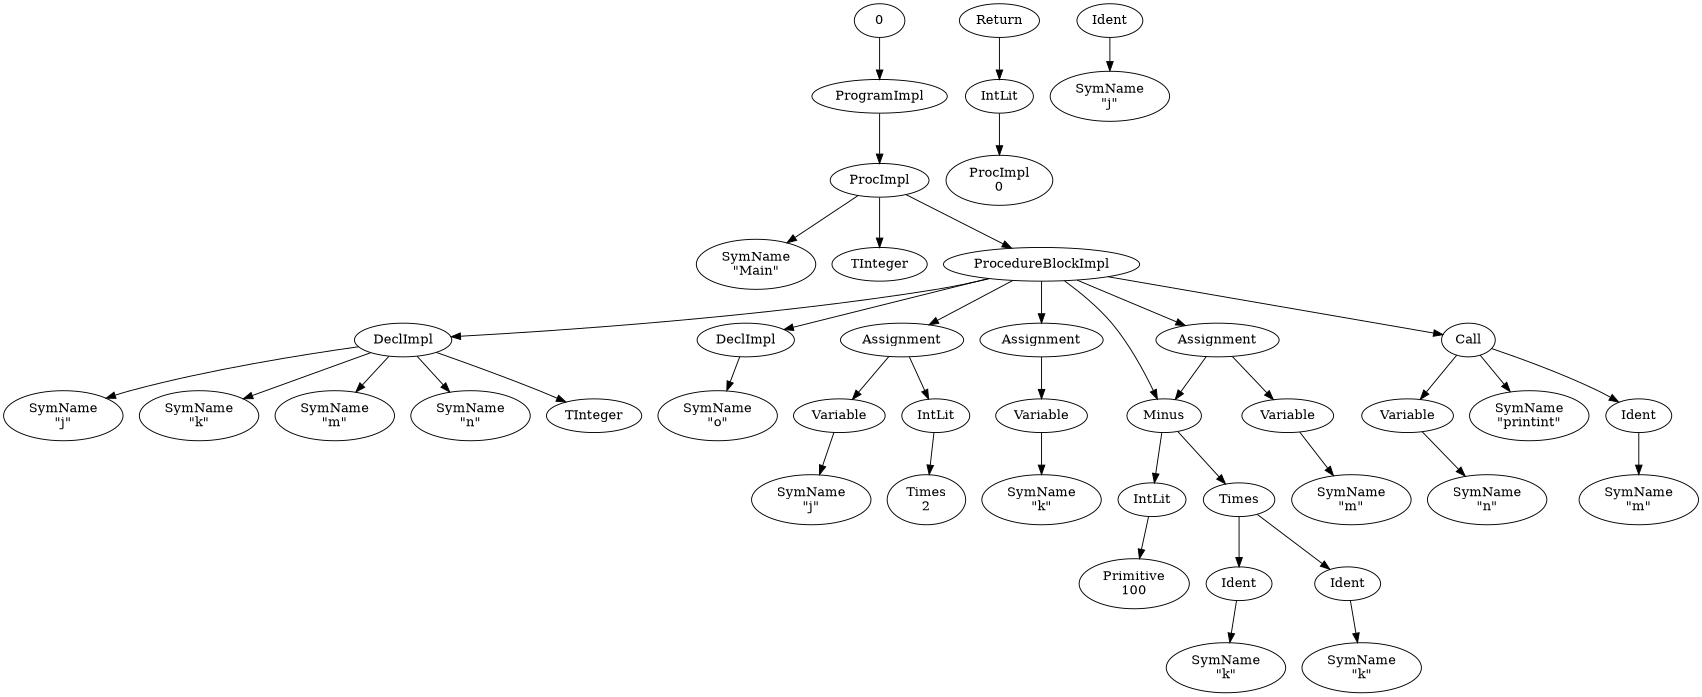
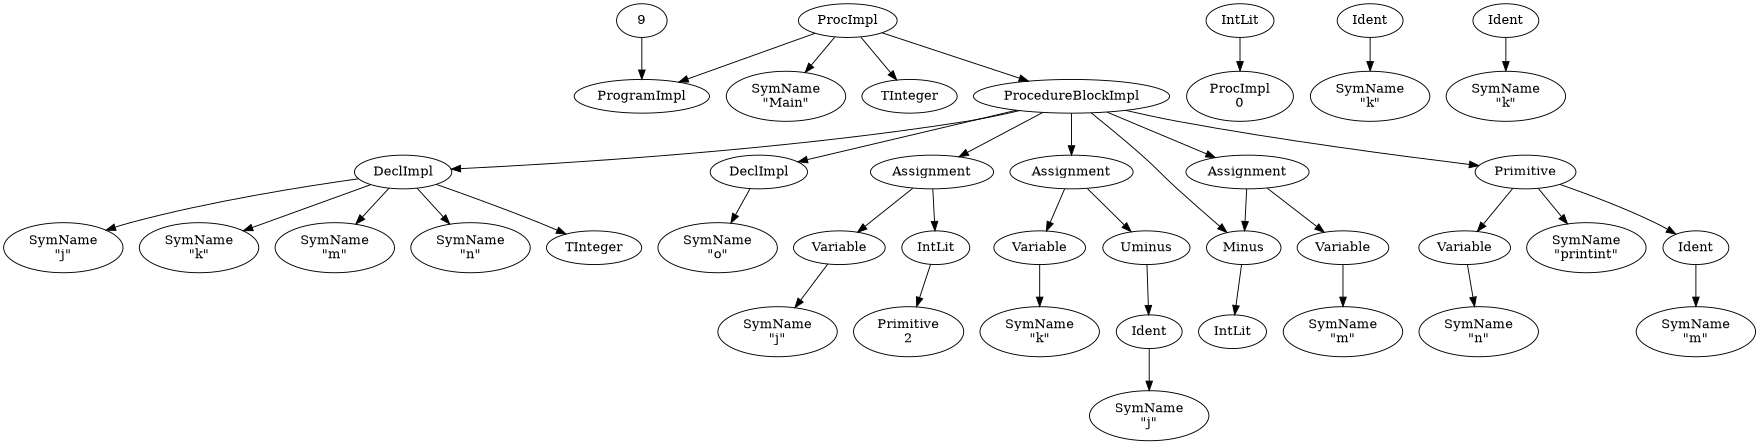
node "0": label "0" -> "9"
node "Return": removed
edge "ProgramImpl" -> "ProcImpl": reversed
node "Uminus": added
node "Call": label "Call" -> "Primitive"
node "Times 2": label "Times 2" -> "Primitive 2"
node "Times": removed
node "Primitive 100": removed
